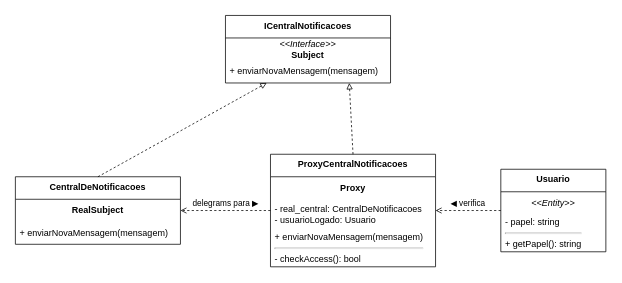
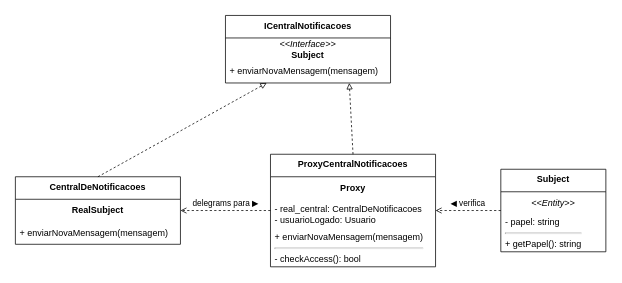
node "Usuario": label "Usuario" -> "Subject"
